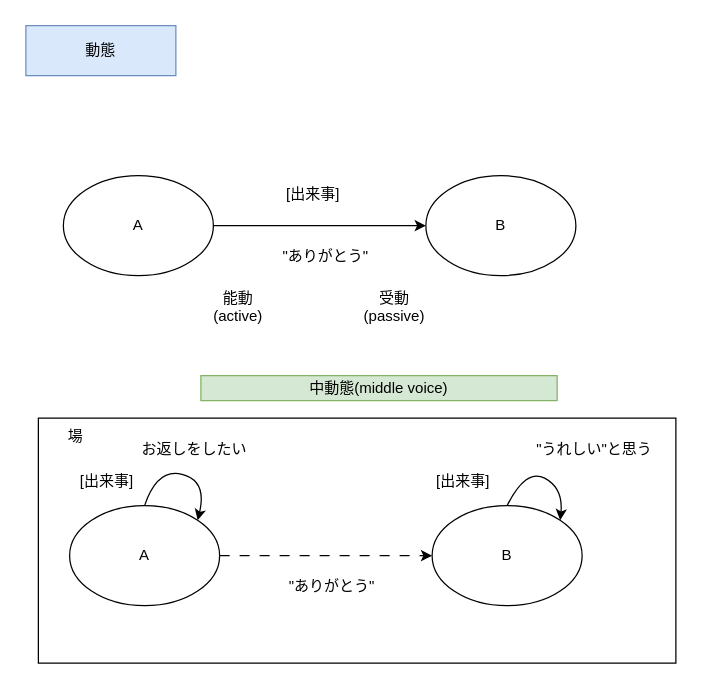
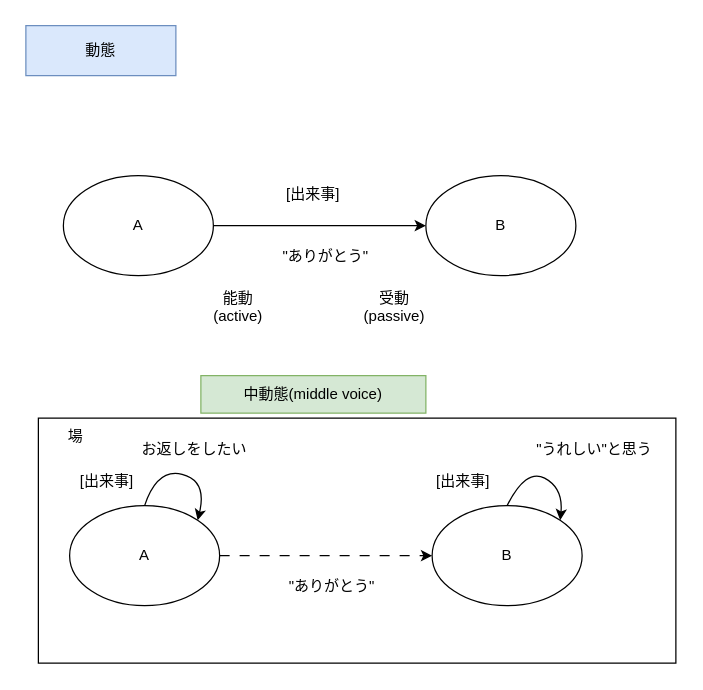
node "中動態(middle voice)": size 356x25 -> 225x38
